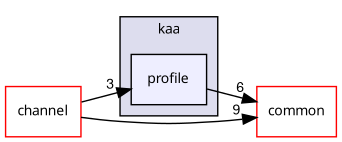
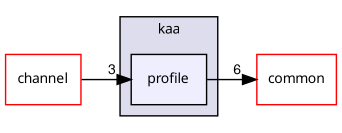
edge "channel" -> "common": removed
